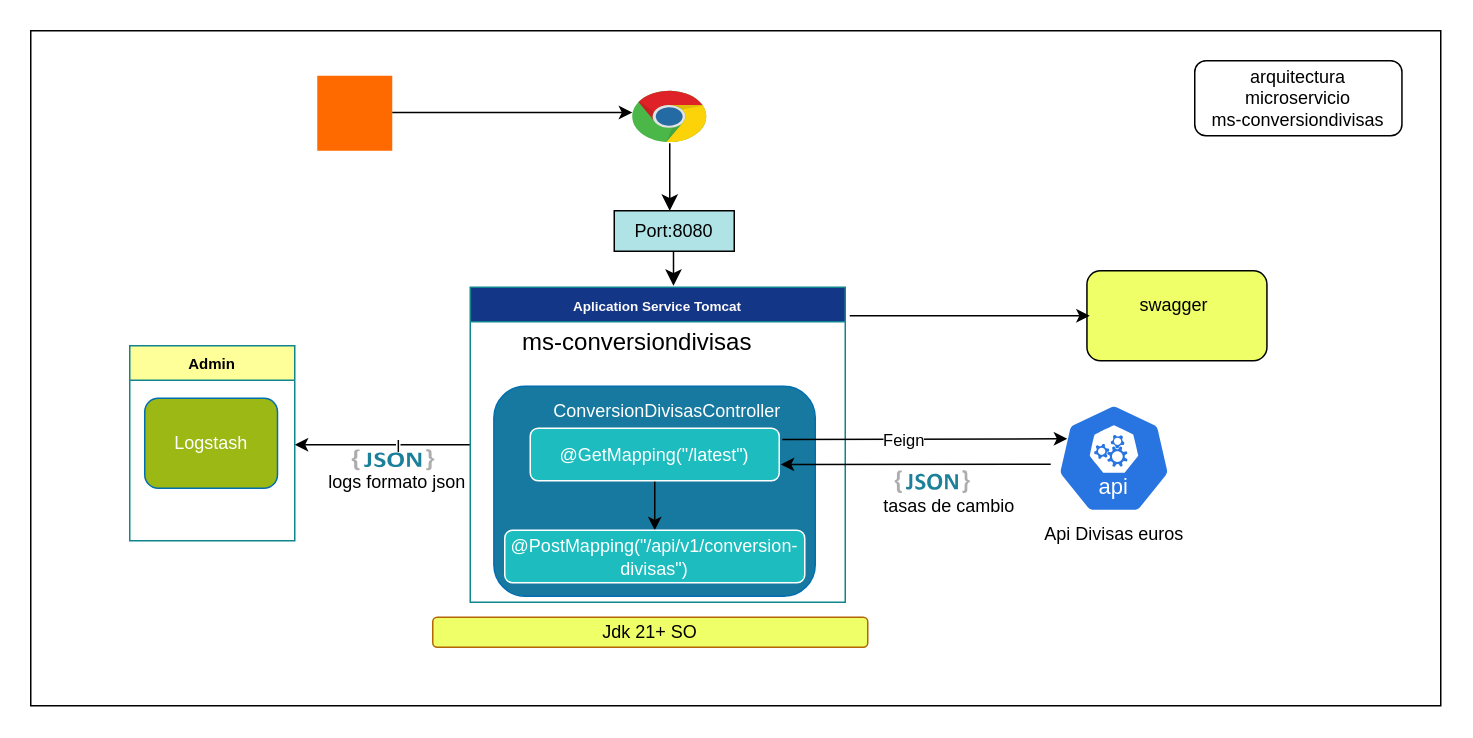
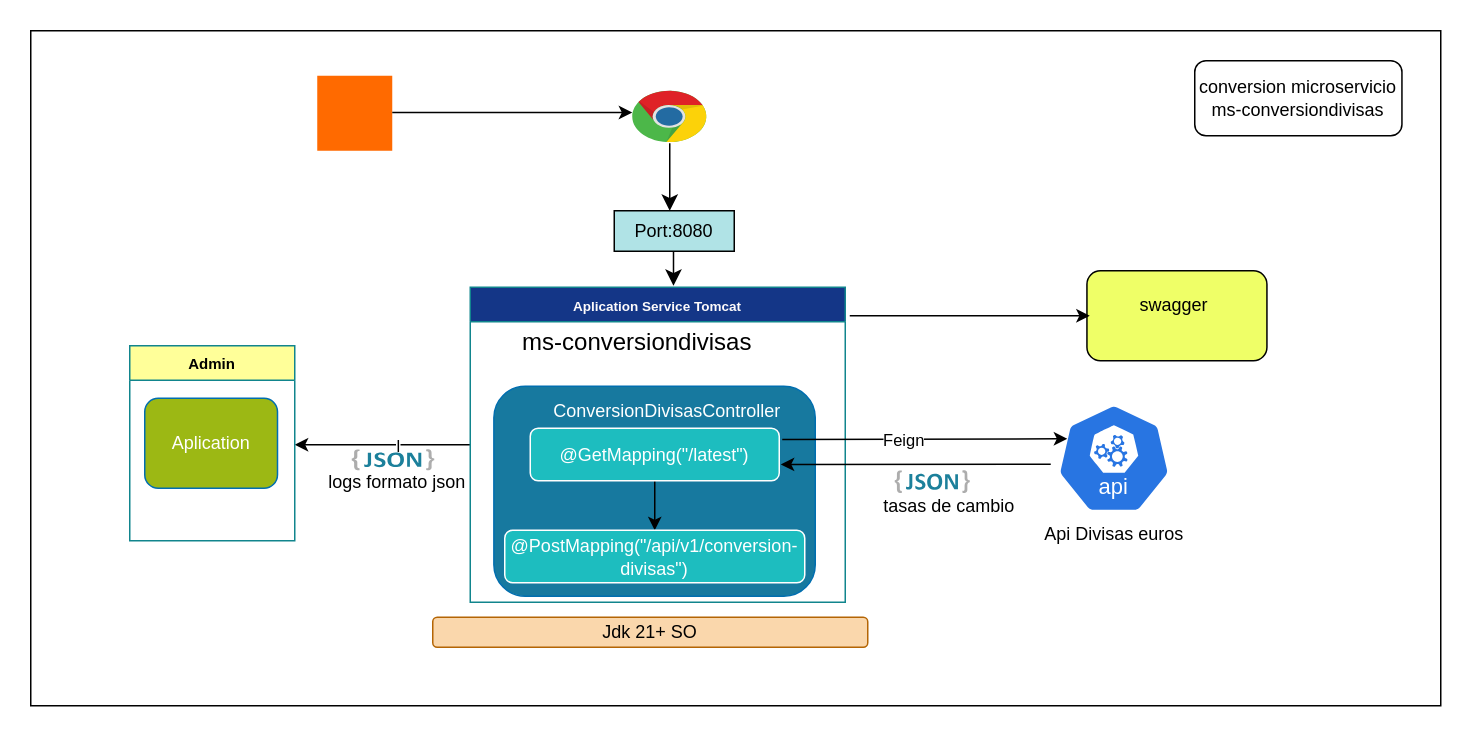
node "arquitectura microservicio ms-conversiondivisas": label "arquitectura microservicio ms-conversiondivisas" -> "conversion microservicio ms-conversiondivisas"
node "Logstash": label "Logstash" -> "Aplication"
node "Jdk 21+ SO": fillcolor #efff67 -> #fad7ac
